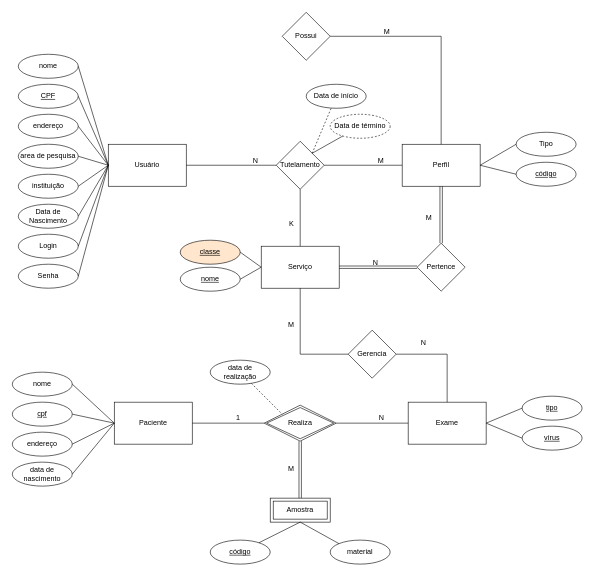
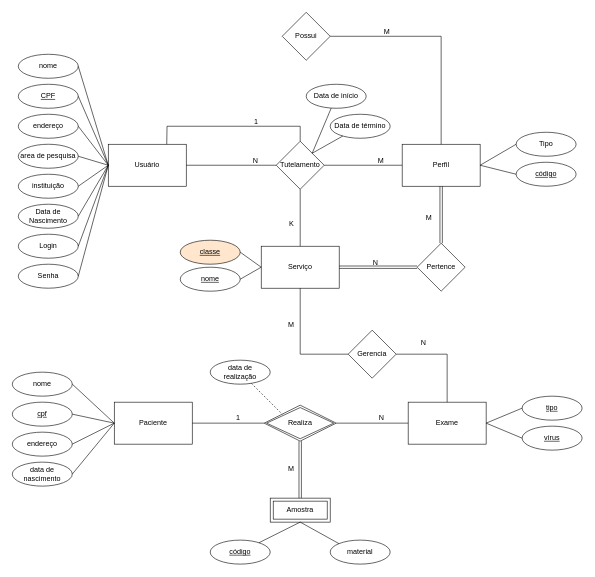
edge "Usuário" -- "Tutelamento": added, label "1"
node "Data de término": style dashed -> solid
edge "Data de início" -- "Tutelamento": style dashed -> solid
